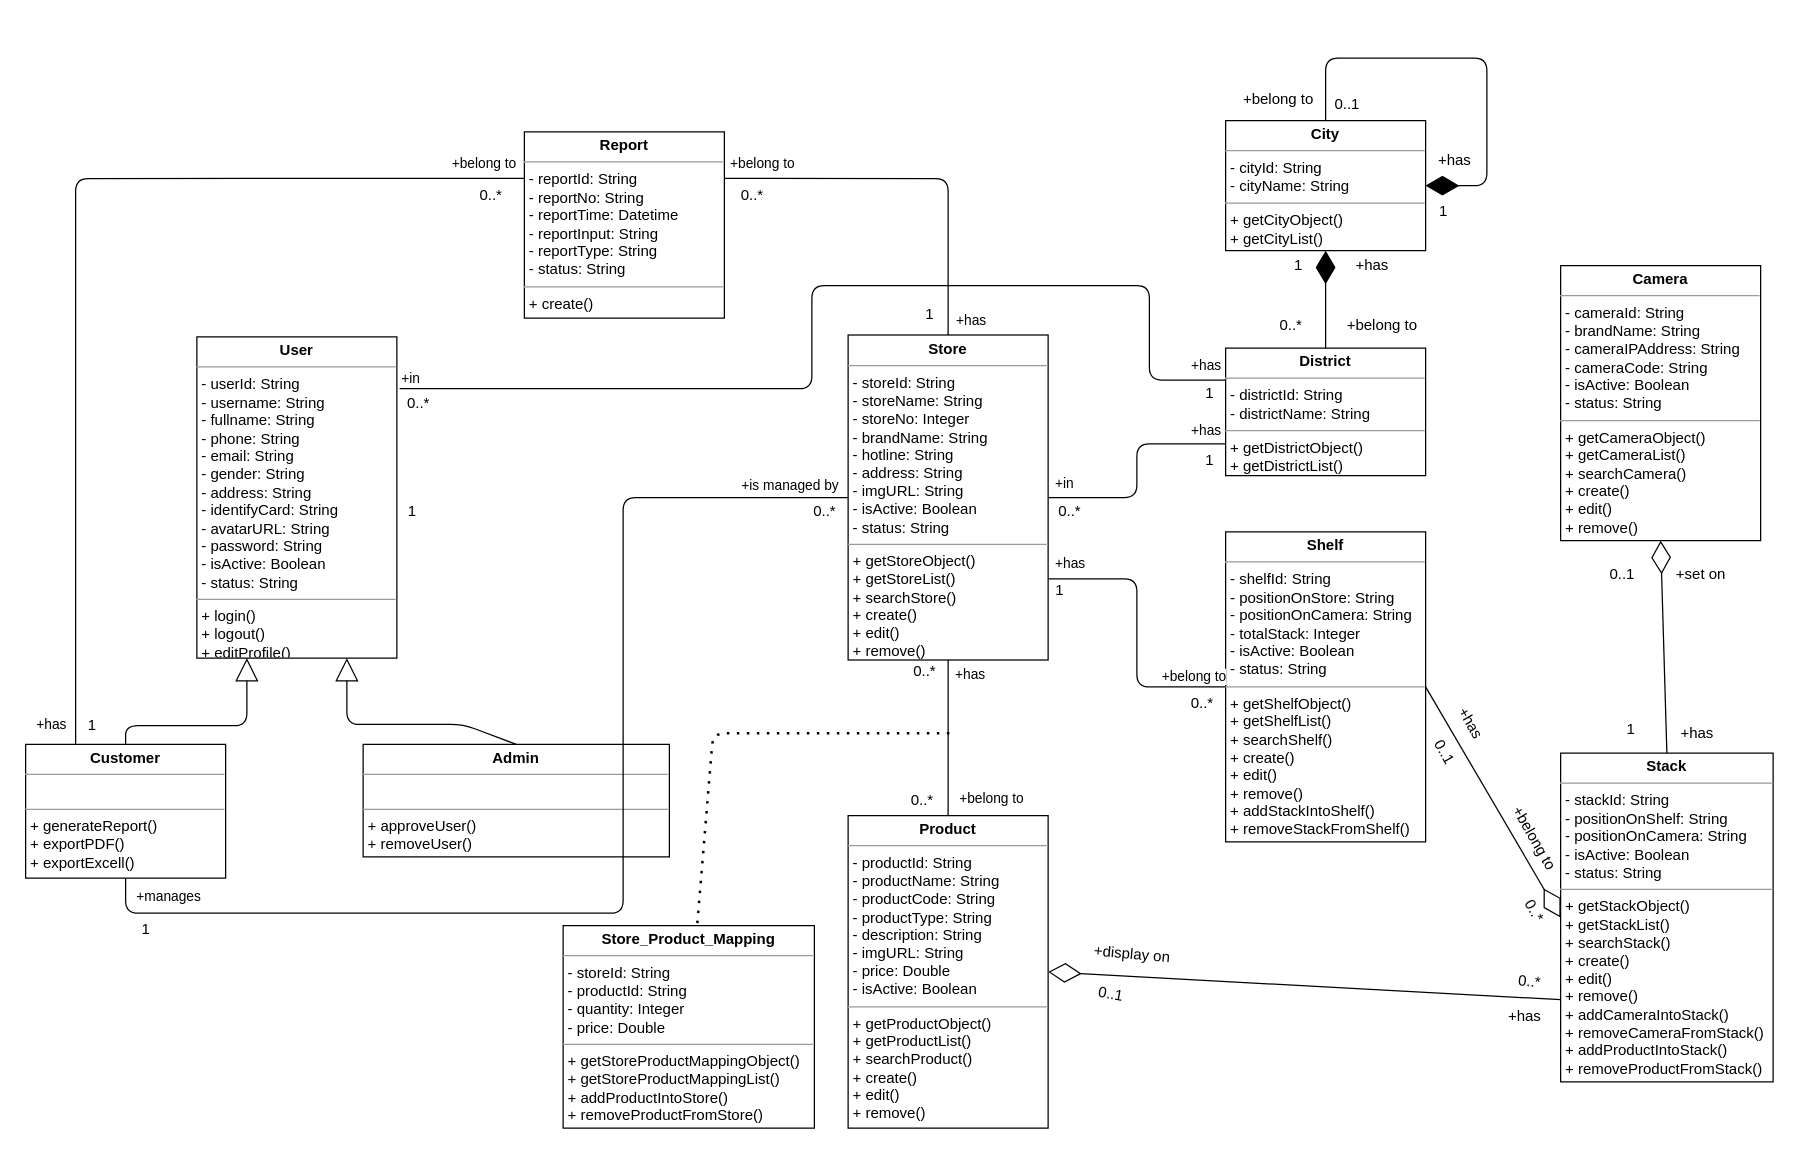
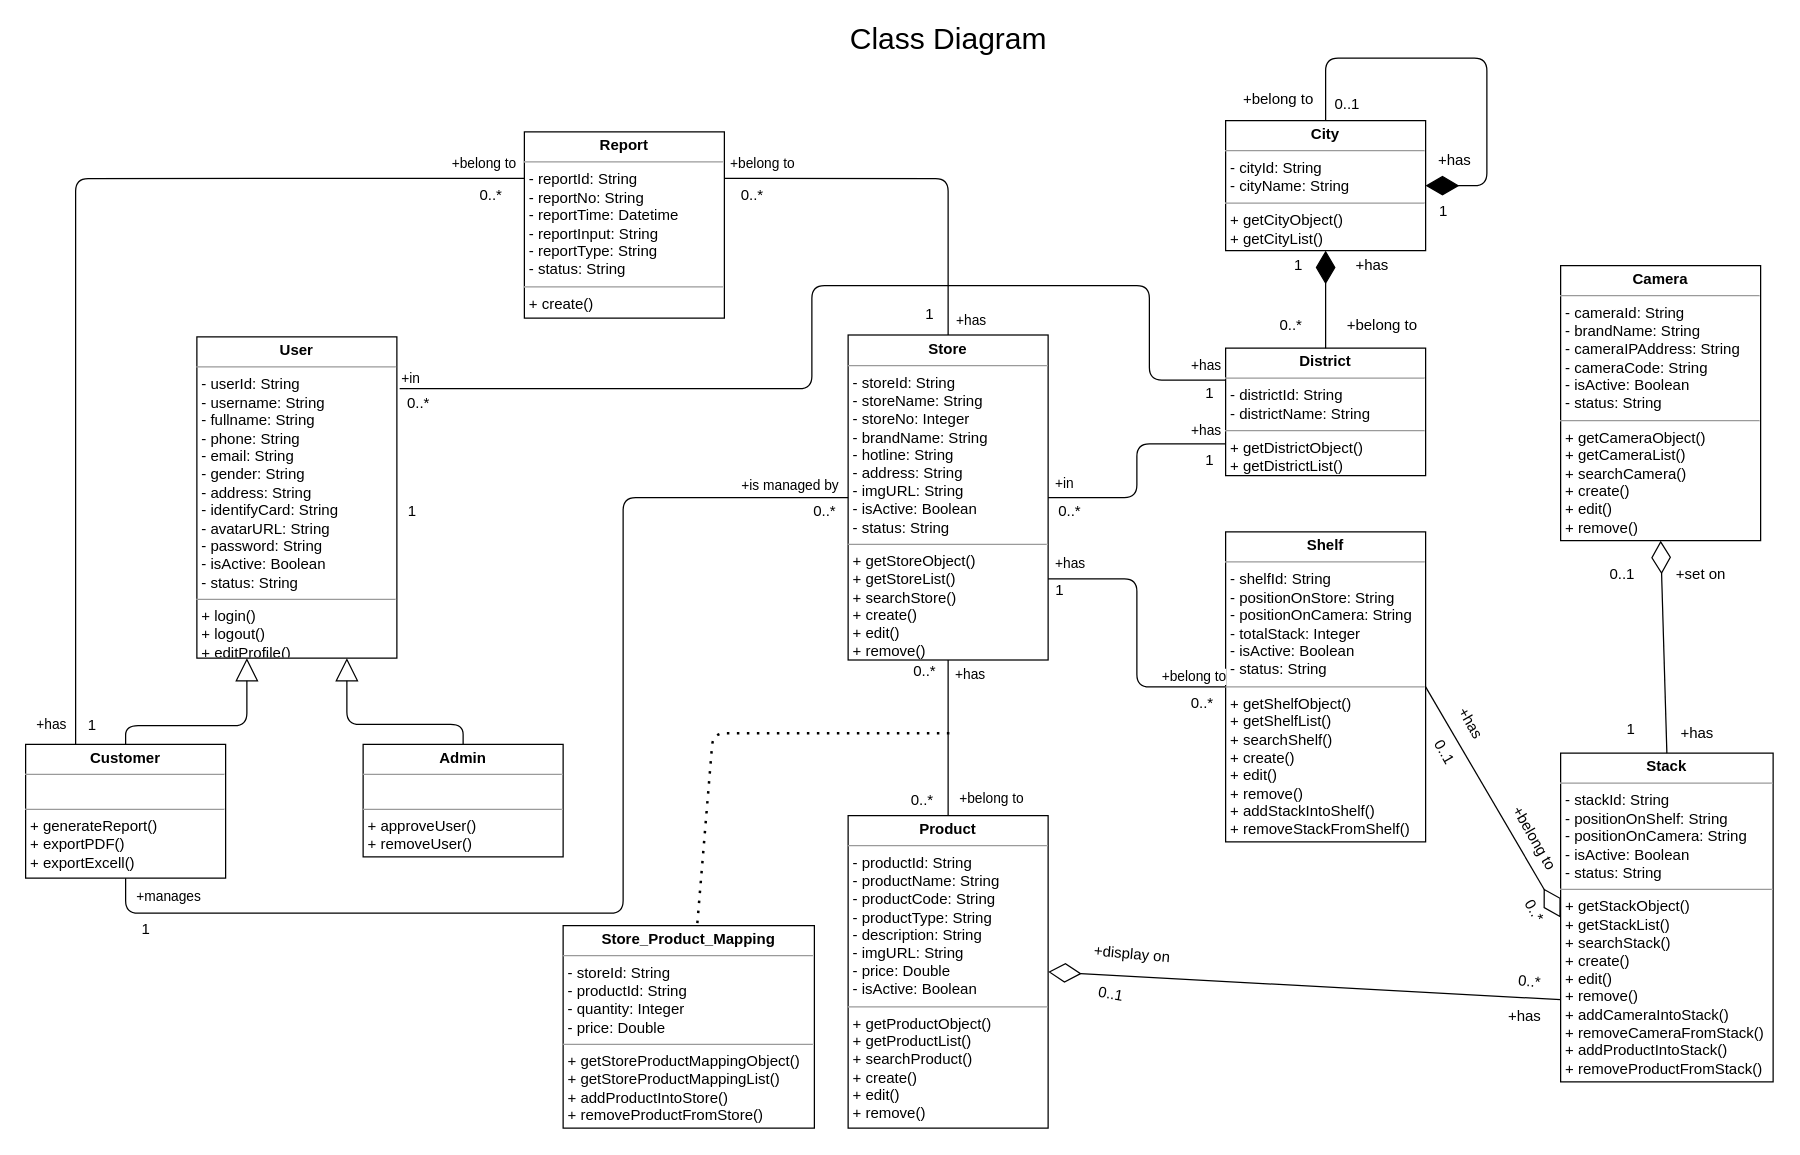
node "Class Diagram": added
node "Admin + approveUser() + removeUser()": size 306x113 -> 200x113
